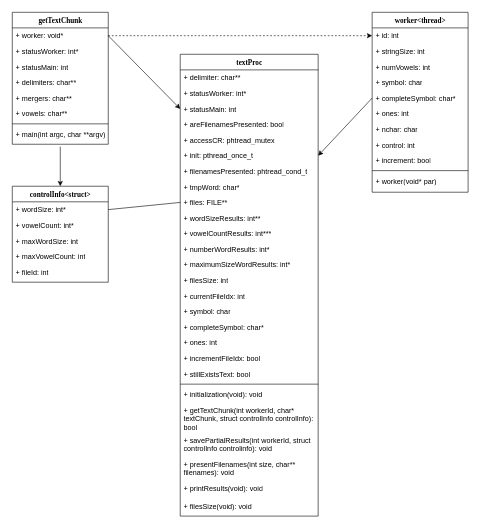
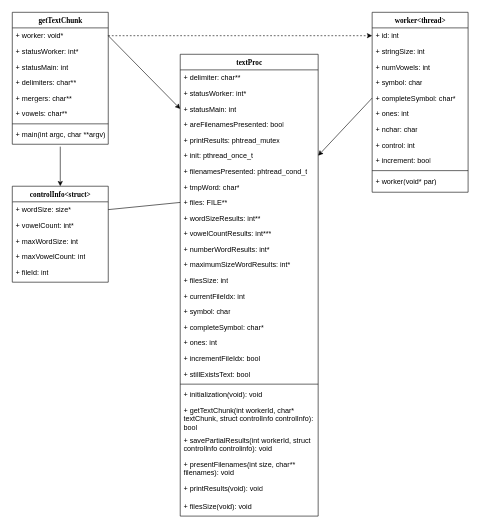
node "+ accessCR: phtread_mutex": label "+ accessCR: phtread_mutex" -> "+ printResults: phtread_mutex"
node "+ wordSize: int*": label "+ wordSize: int*" -> "+ wordSize: size*"
